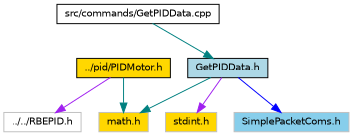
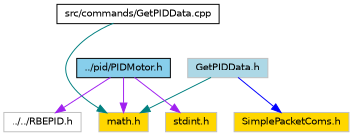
edge "src/commands/GetPIDData.cpp" -> "GetPIDData.h": now "src/commands/GetPIDData.cpp" -> "math.h"
node "../pid/PIDMotor.h": fillcolor gold -> skyblue
node "GetPIDData.h": color black -> grey75
edge "../pid/PIDMotor.h" -> "math.h": color teal -> purple
edge "GetPIDData.h" -> "stdint.h": now "../pid/PIDMotor.h" -> "stdint.h"
node "SimplePacketComs.h": fillcolor skyblue -> gold
